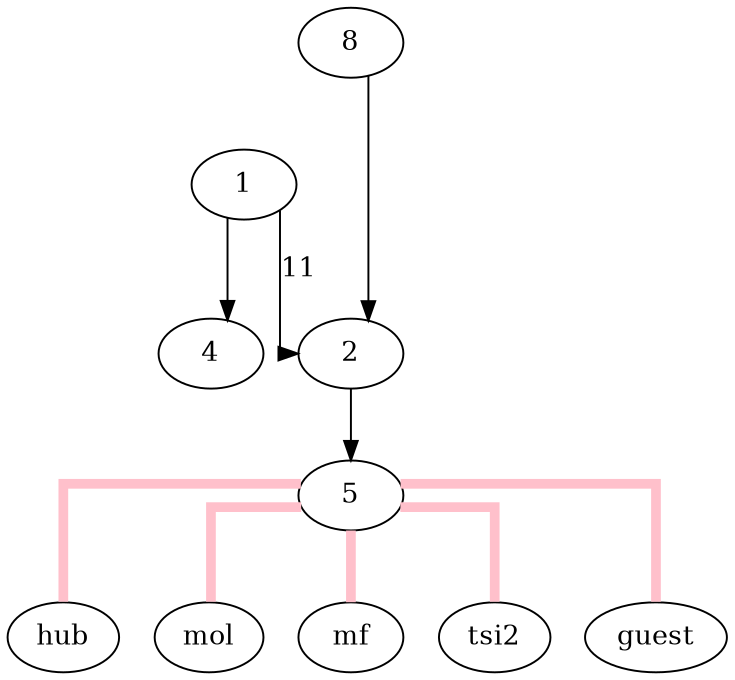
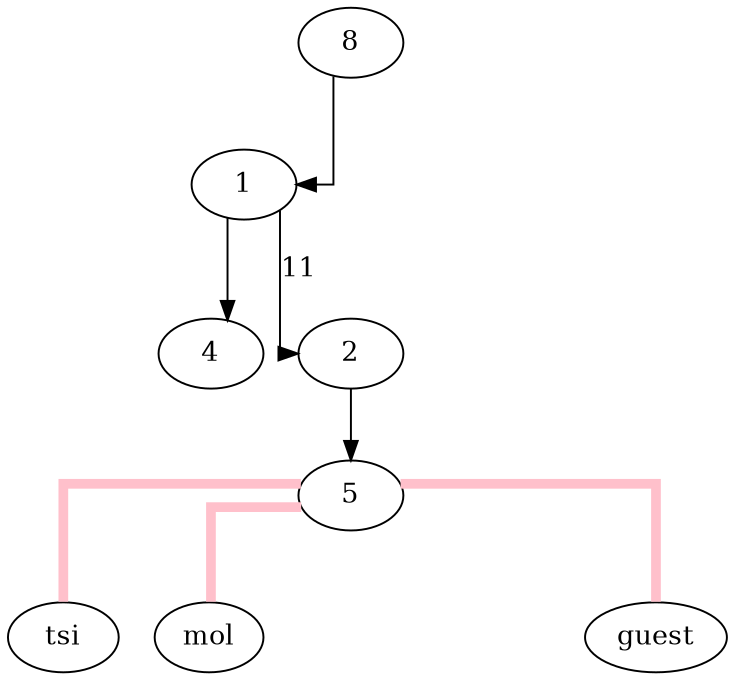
edge "8" -> "2": now "8" -> "1"
node "hub": label "hub" -> "tsi"
node "mf": removed
node "tsi2": removed
